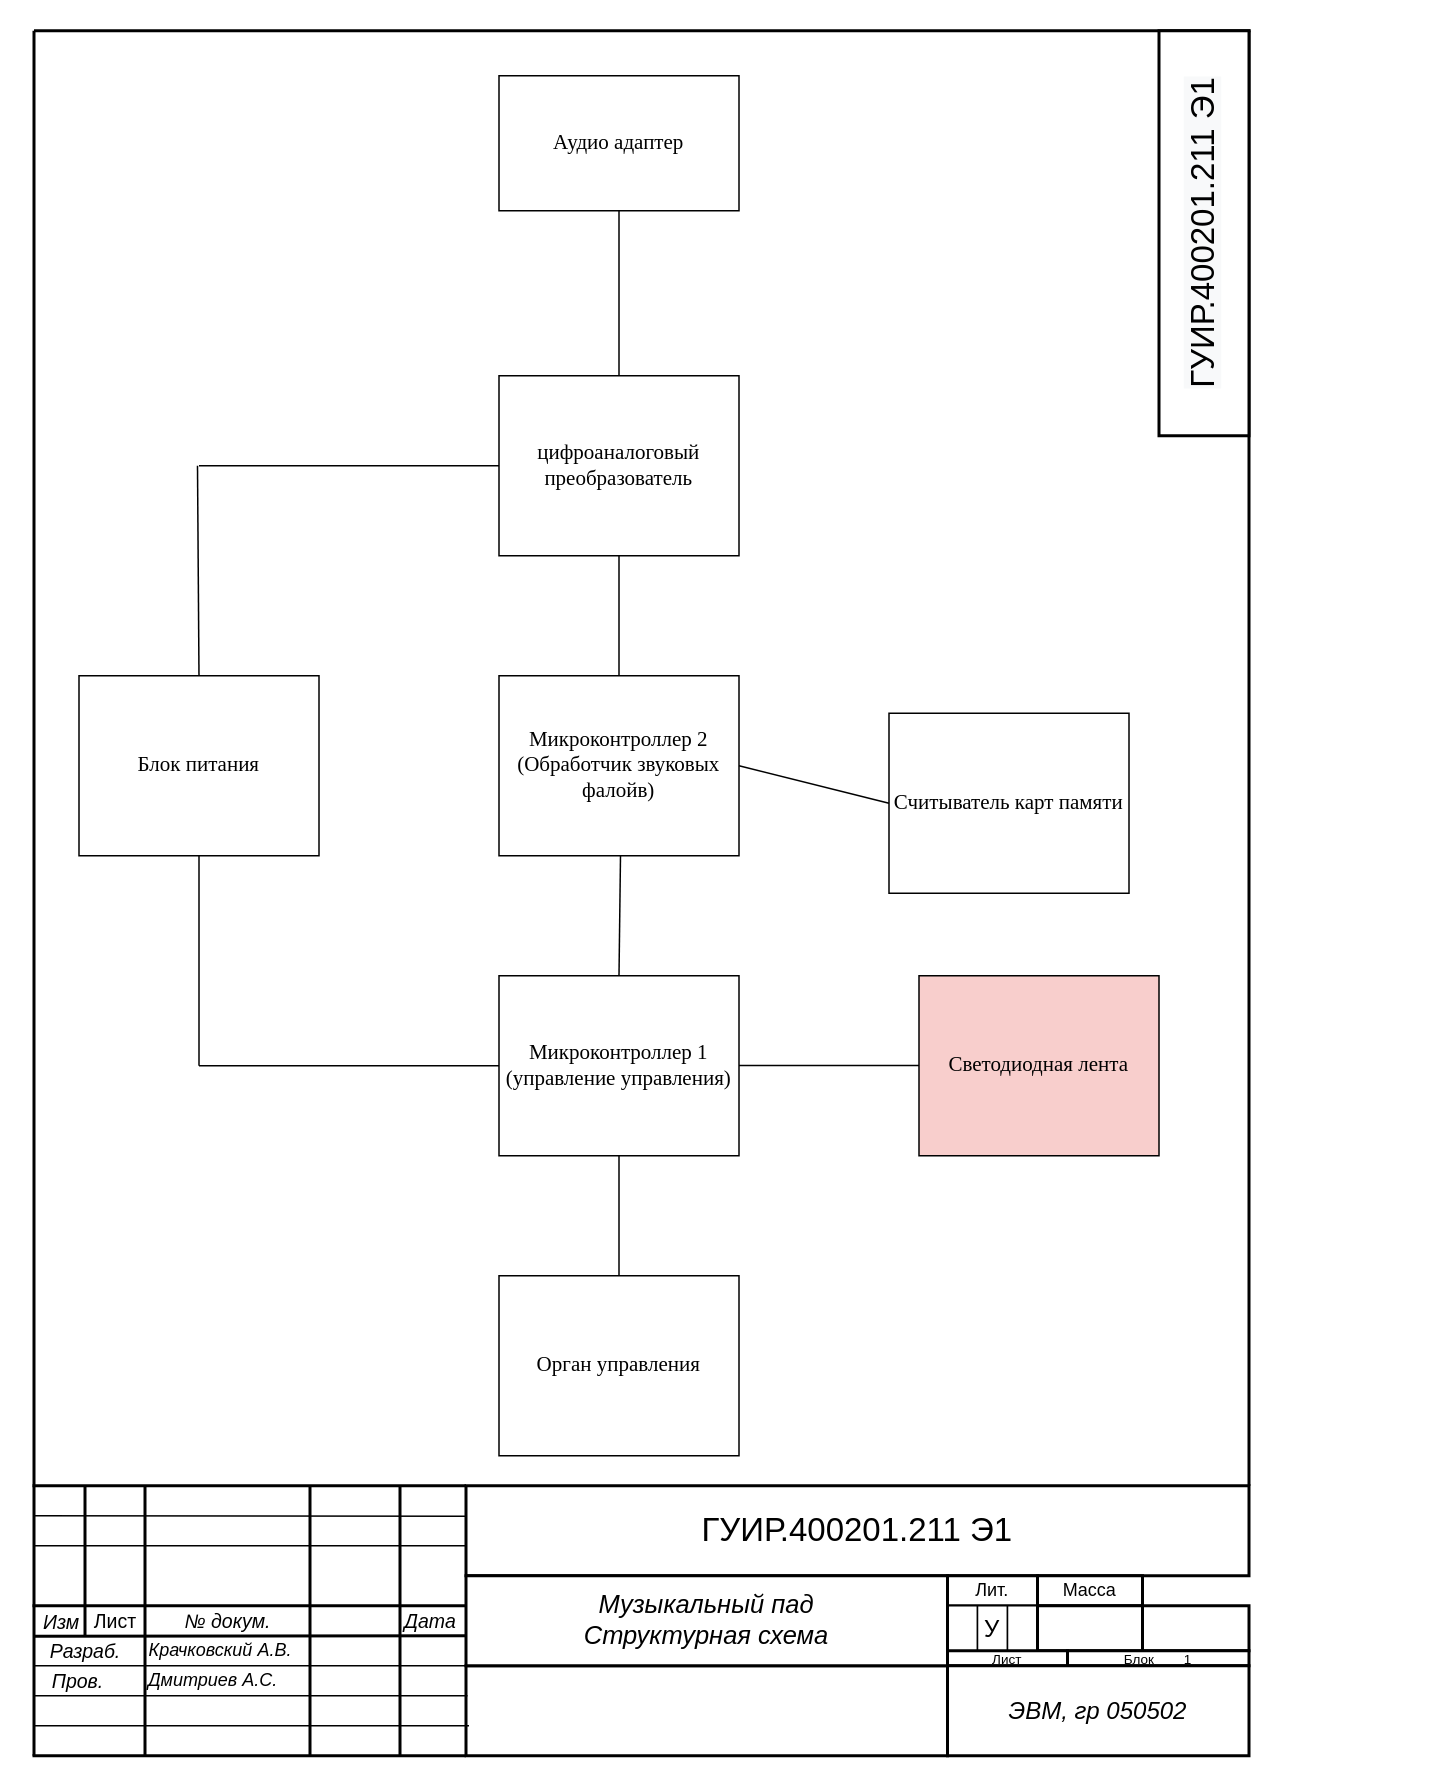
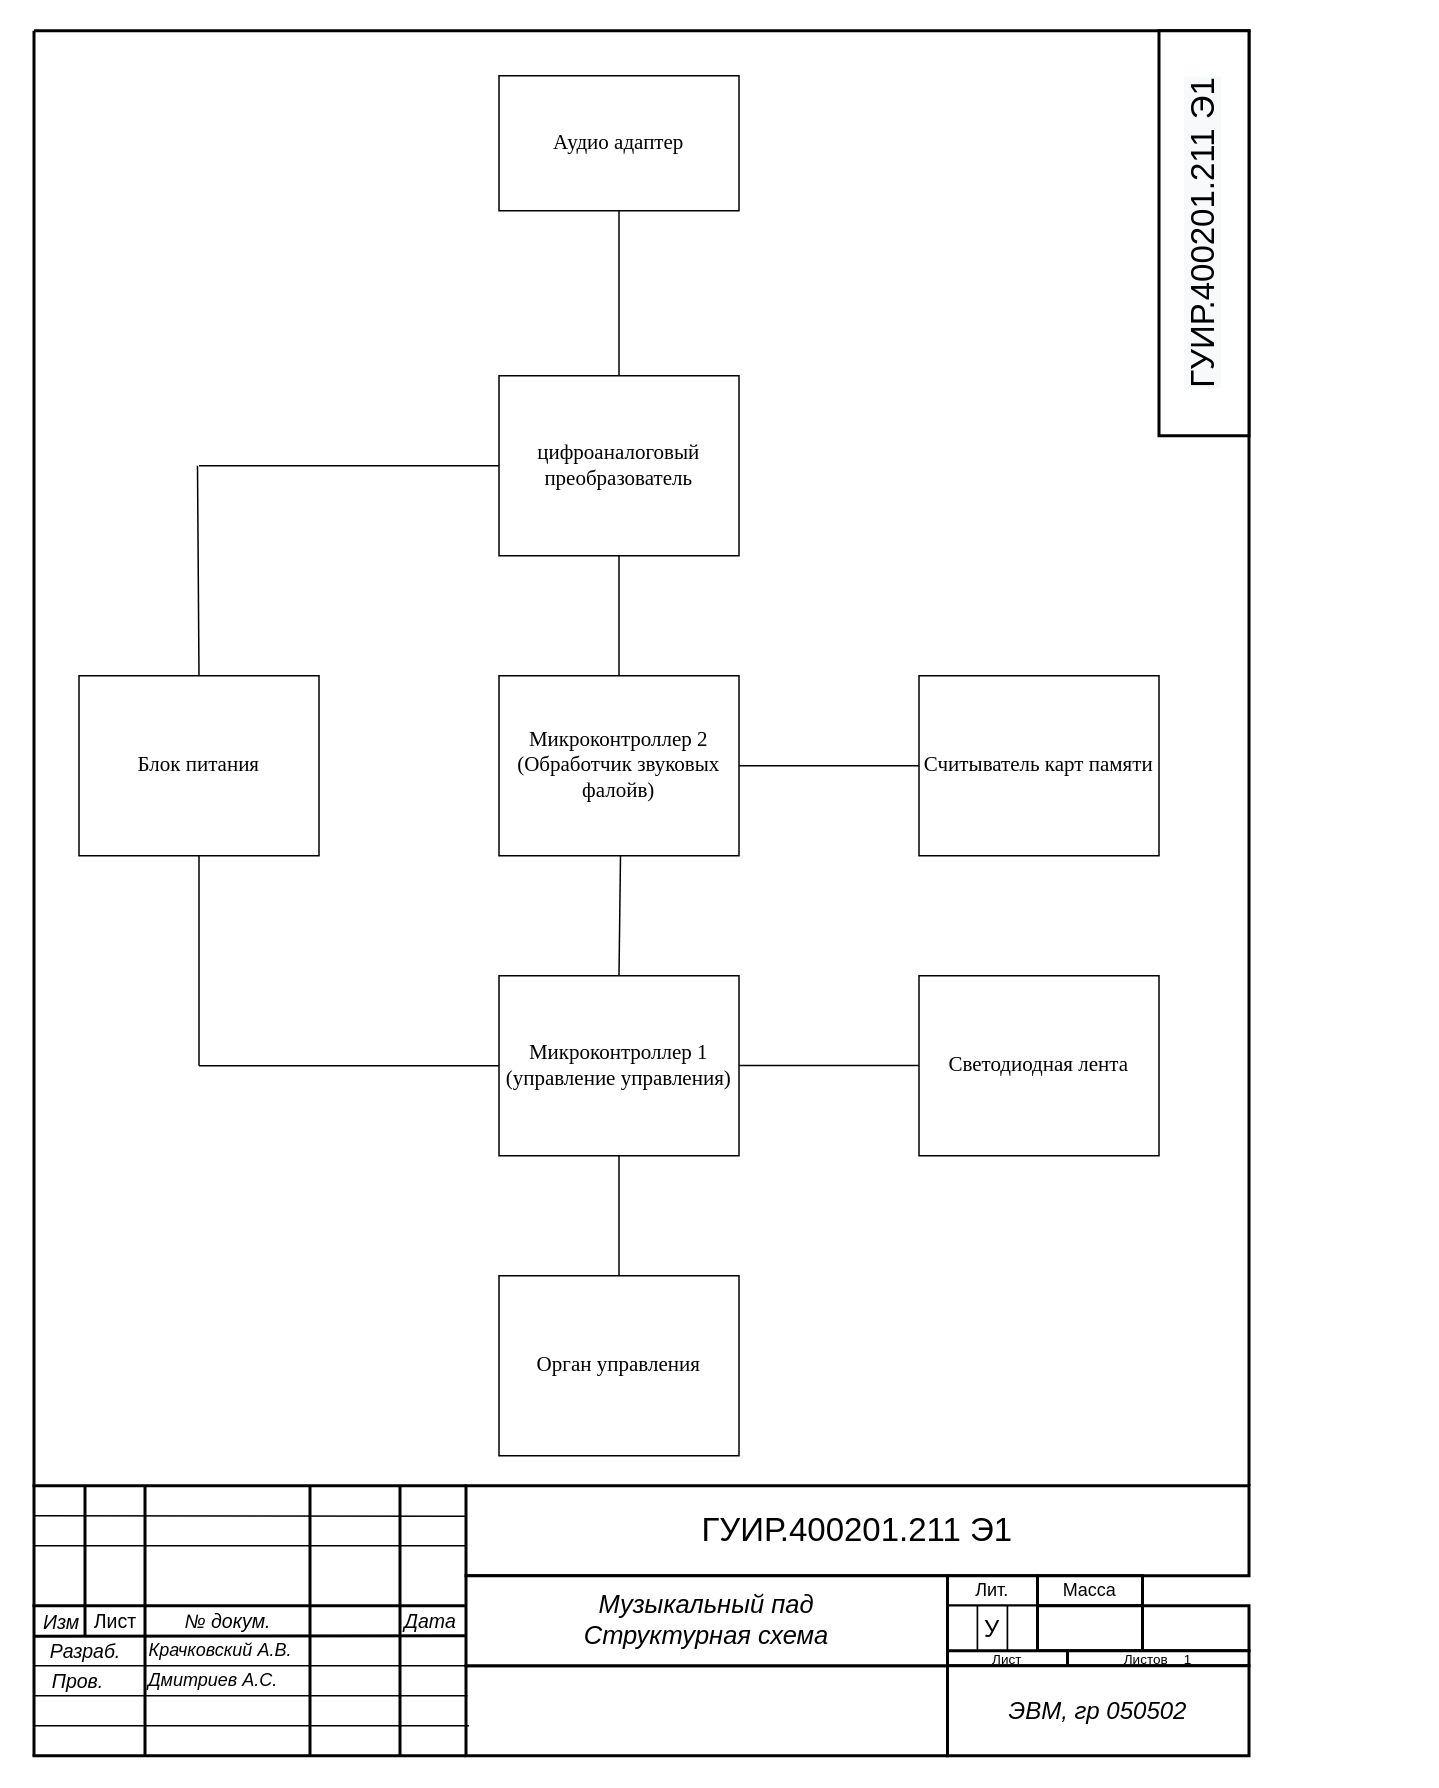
node "Считыватель карт памяти": moved (1009, 803) -> (1039, 766)
node "Светодиодная лента": fillcolor #f8cecc -> #ffffff
node "Блок 1": label "Блок 1" -> "Листов 1"
